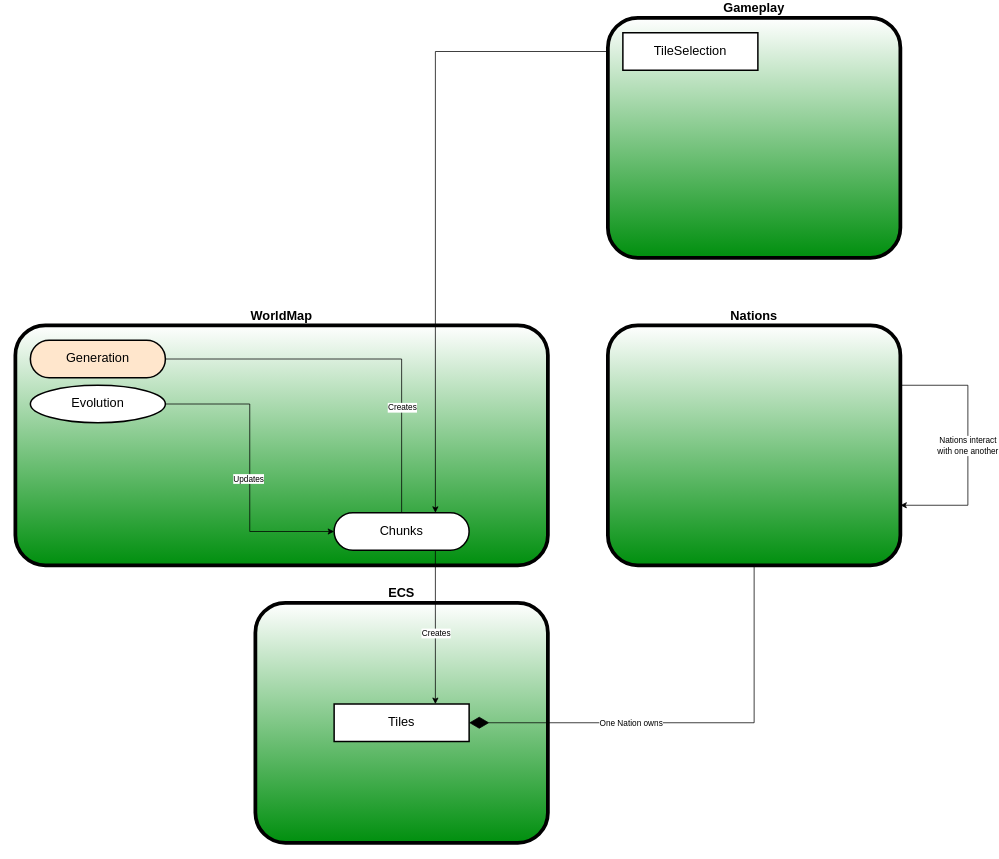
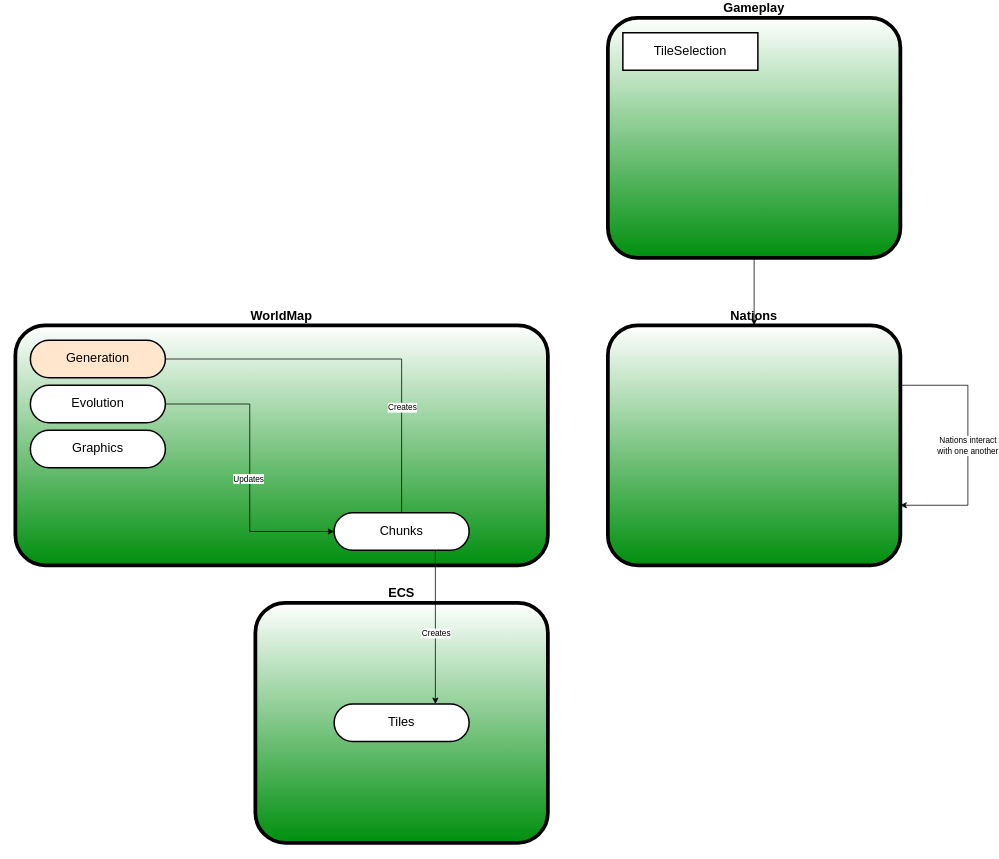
edge "TileSelection" -> "Chunks": now "TileSelection" -> "Nations"
node "Evolution": shape ellipse -> rounded rectangle
node "Graphics": added
node "Tiles": shape rectangle -> rounded rectangle
edge "Nations" -> "Tiles": removed, label "One Nation owns"
